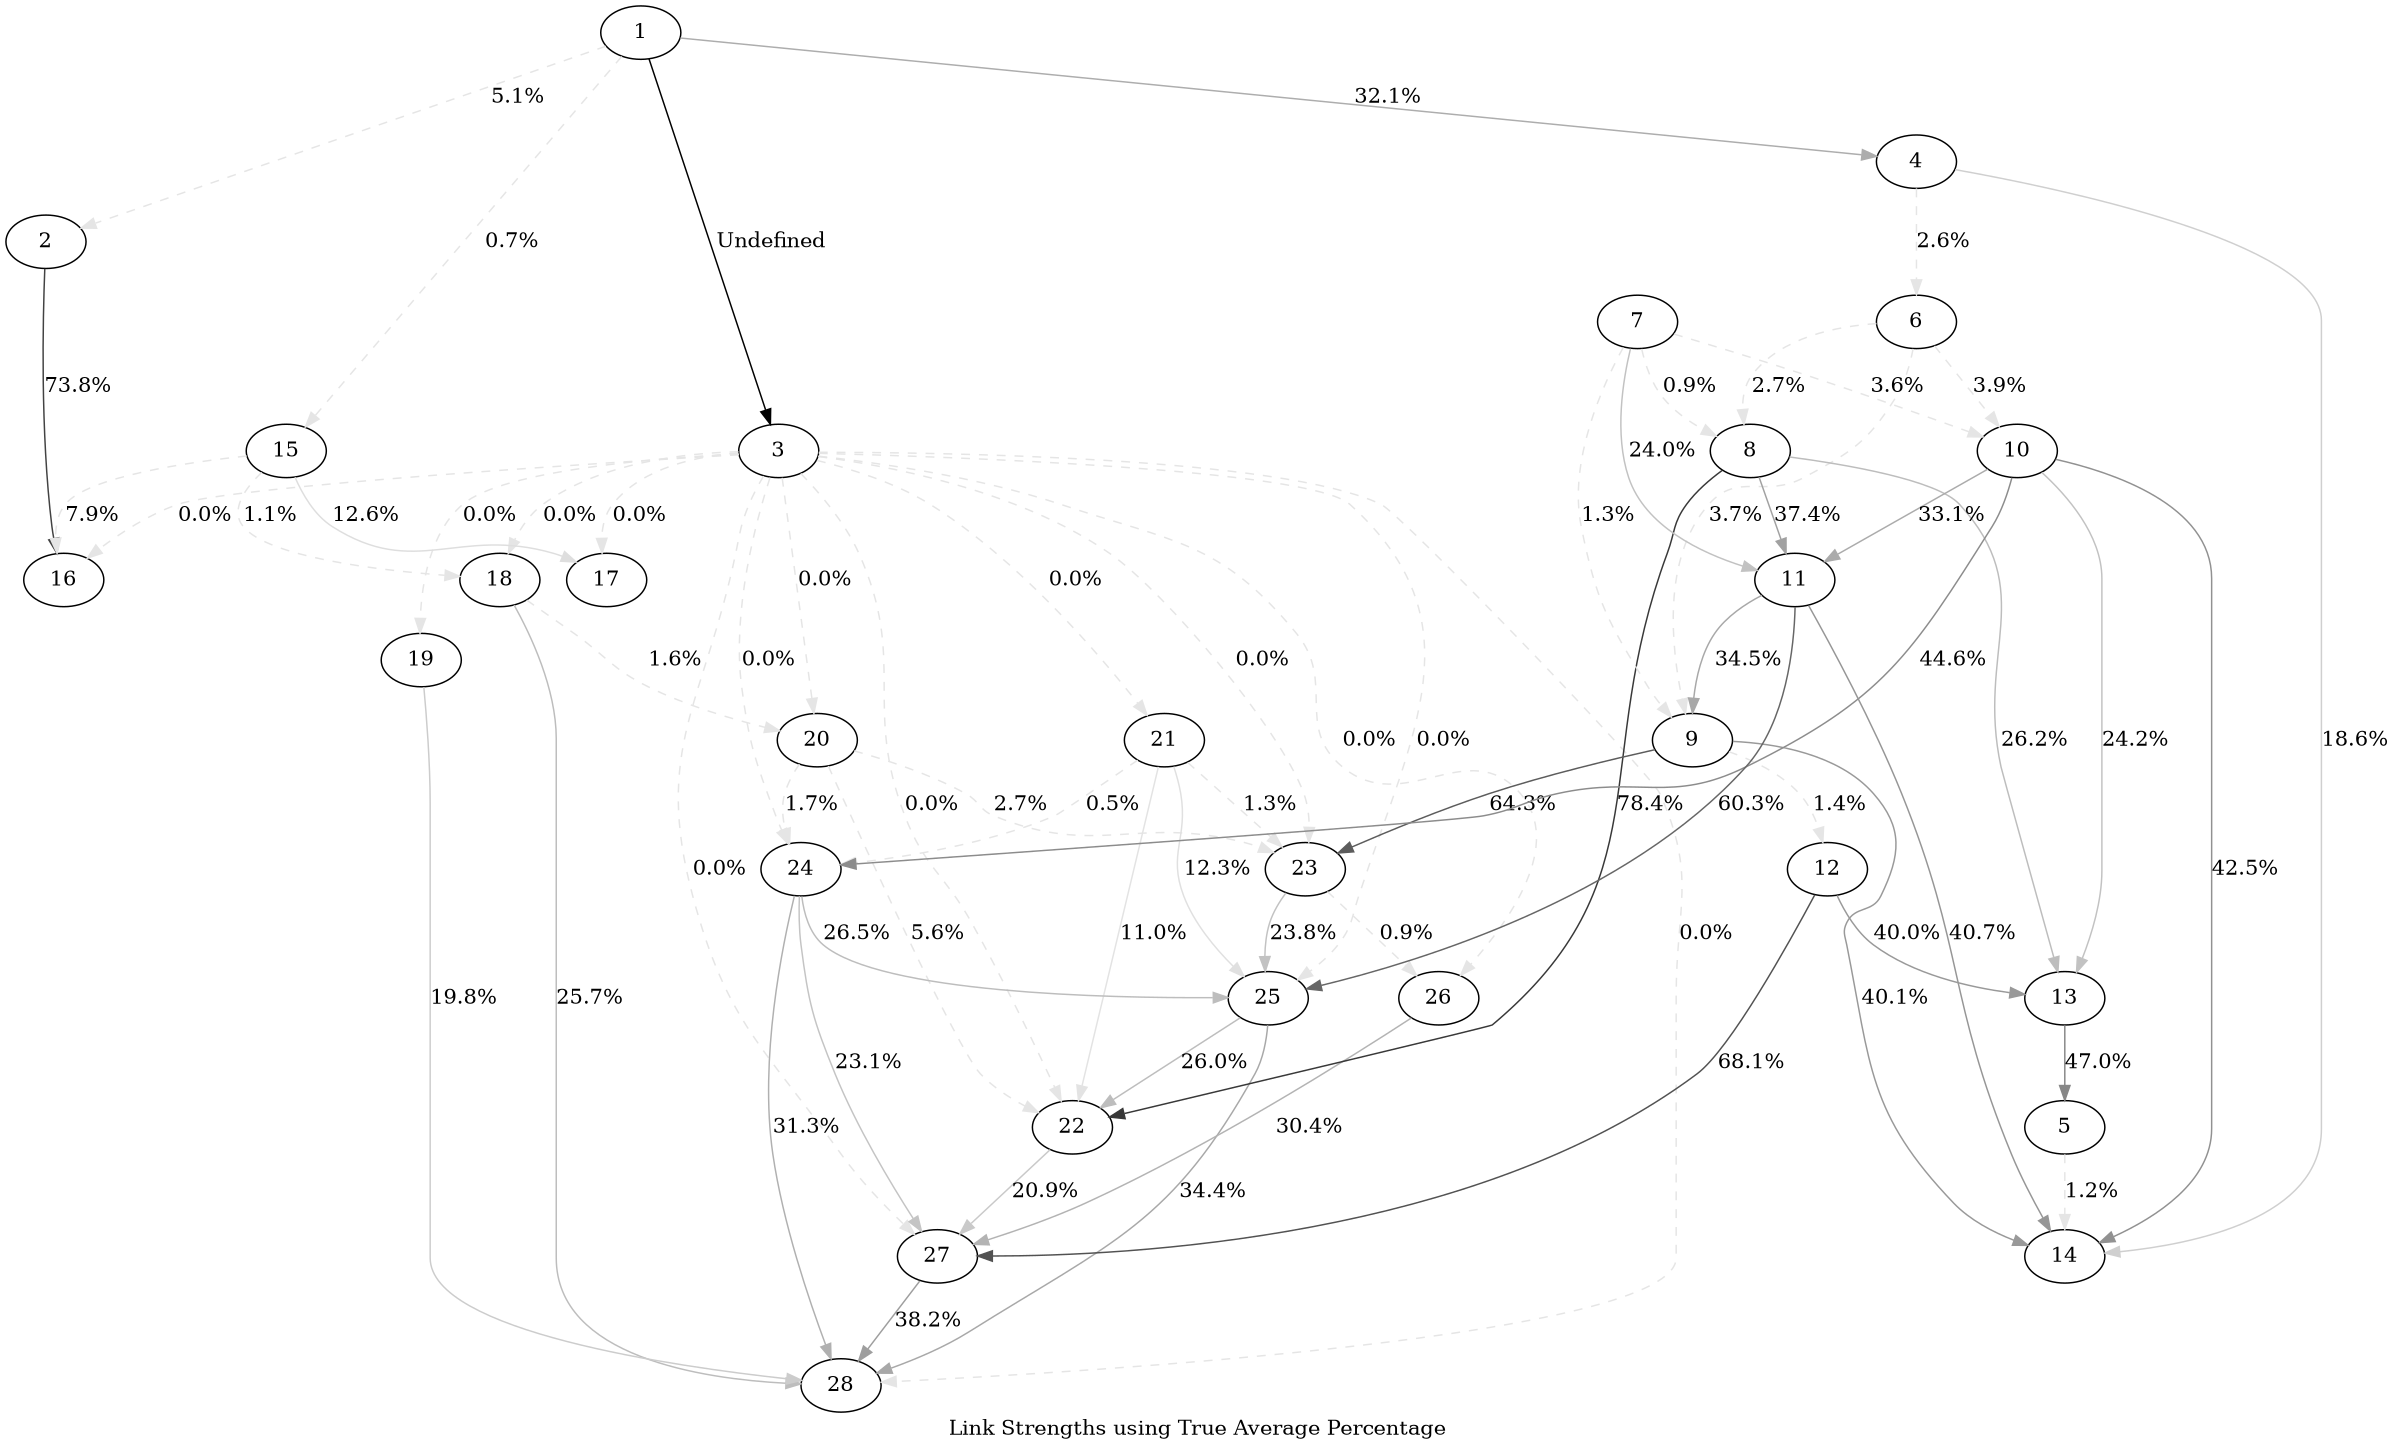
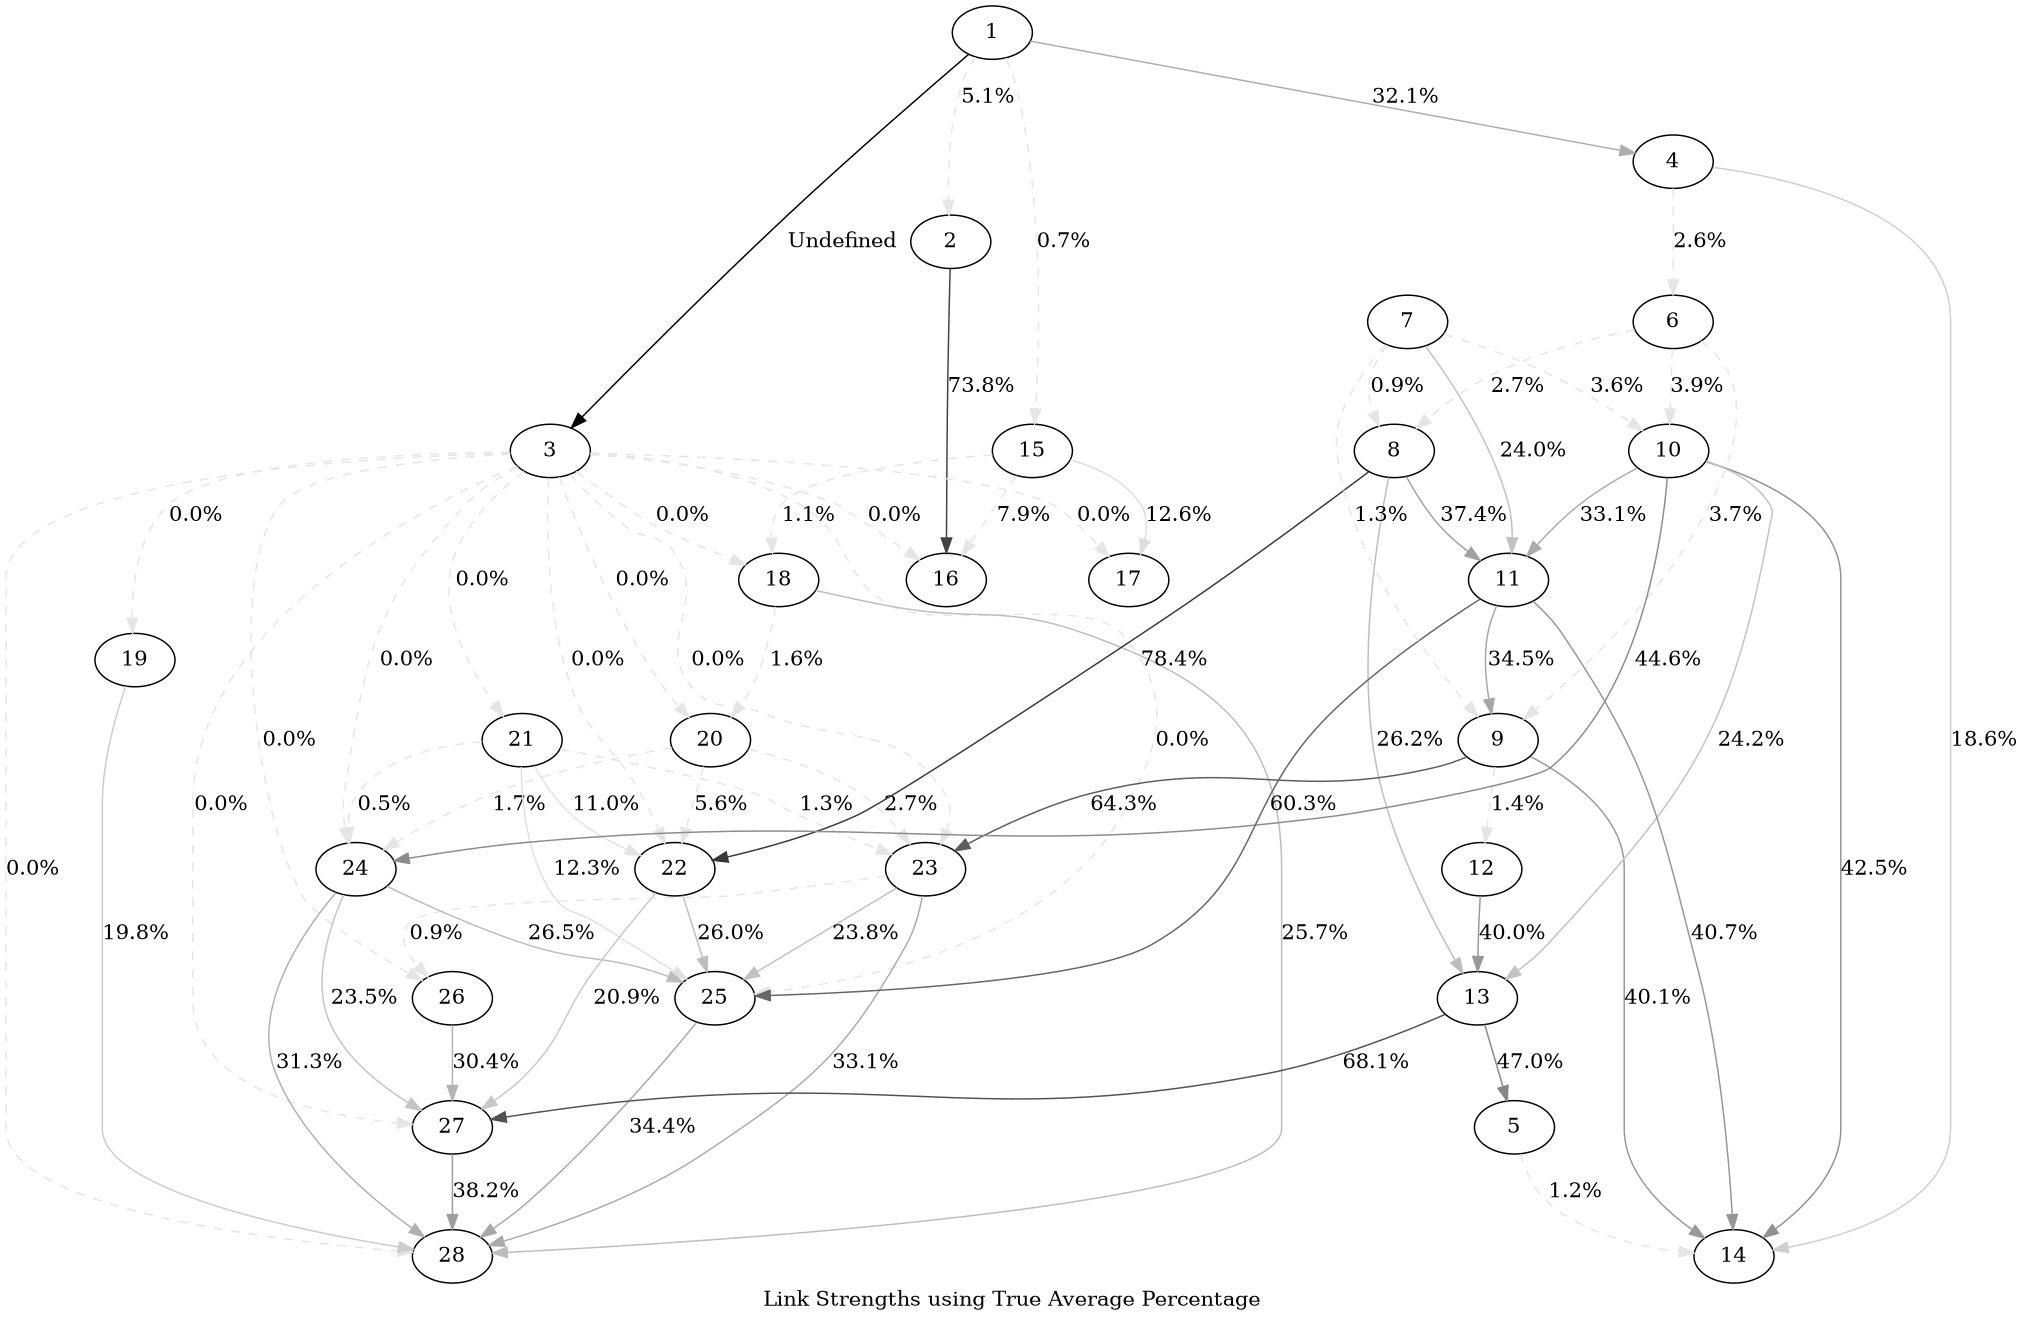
edge "25" -> "22": reversed
edge "24" -> "27": label "23.1%" -> "23.5%"
edge "23" -> "28": added, label "33.1%"
edge "12" -> "27": now "13" -> "27"
